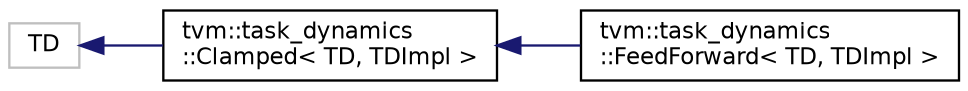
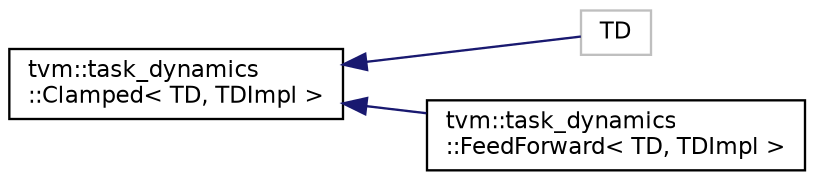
edge "tvm::task_dynamics ::Clamped< TD, TDImpl >" -> "TD": reversed
